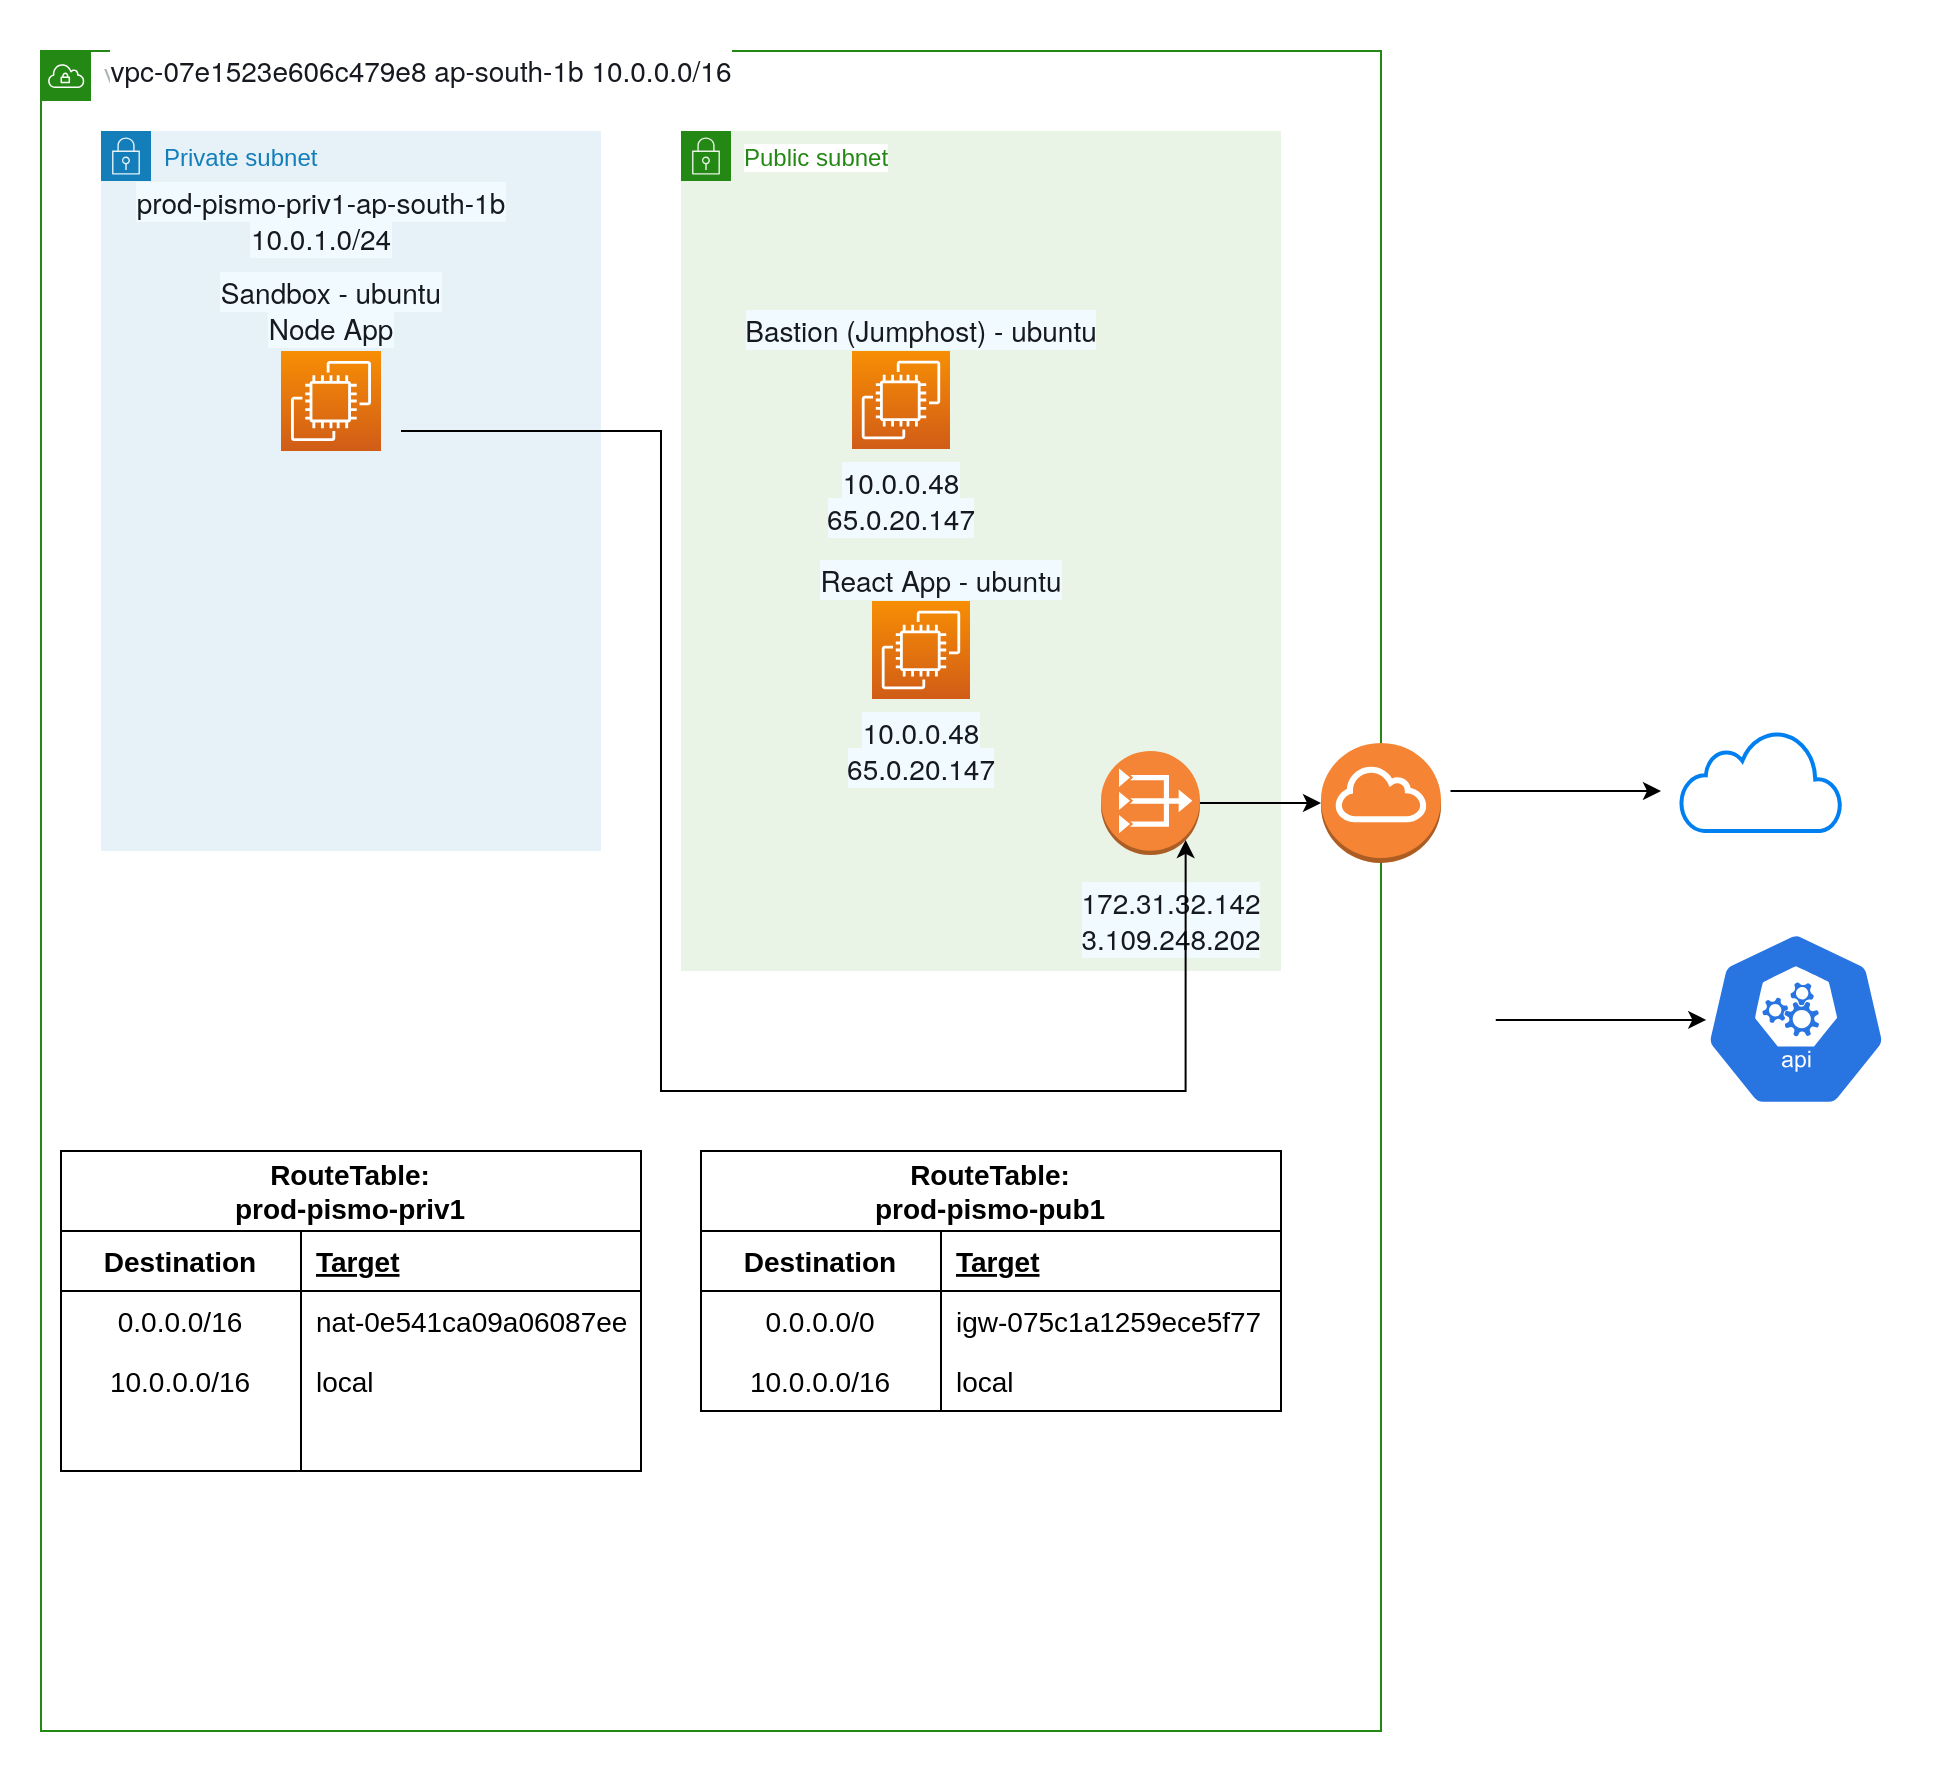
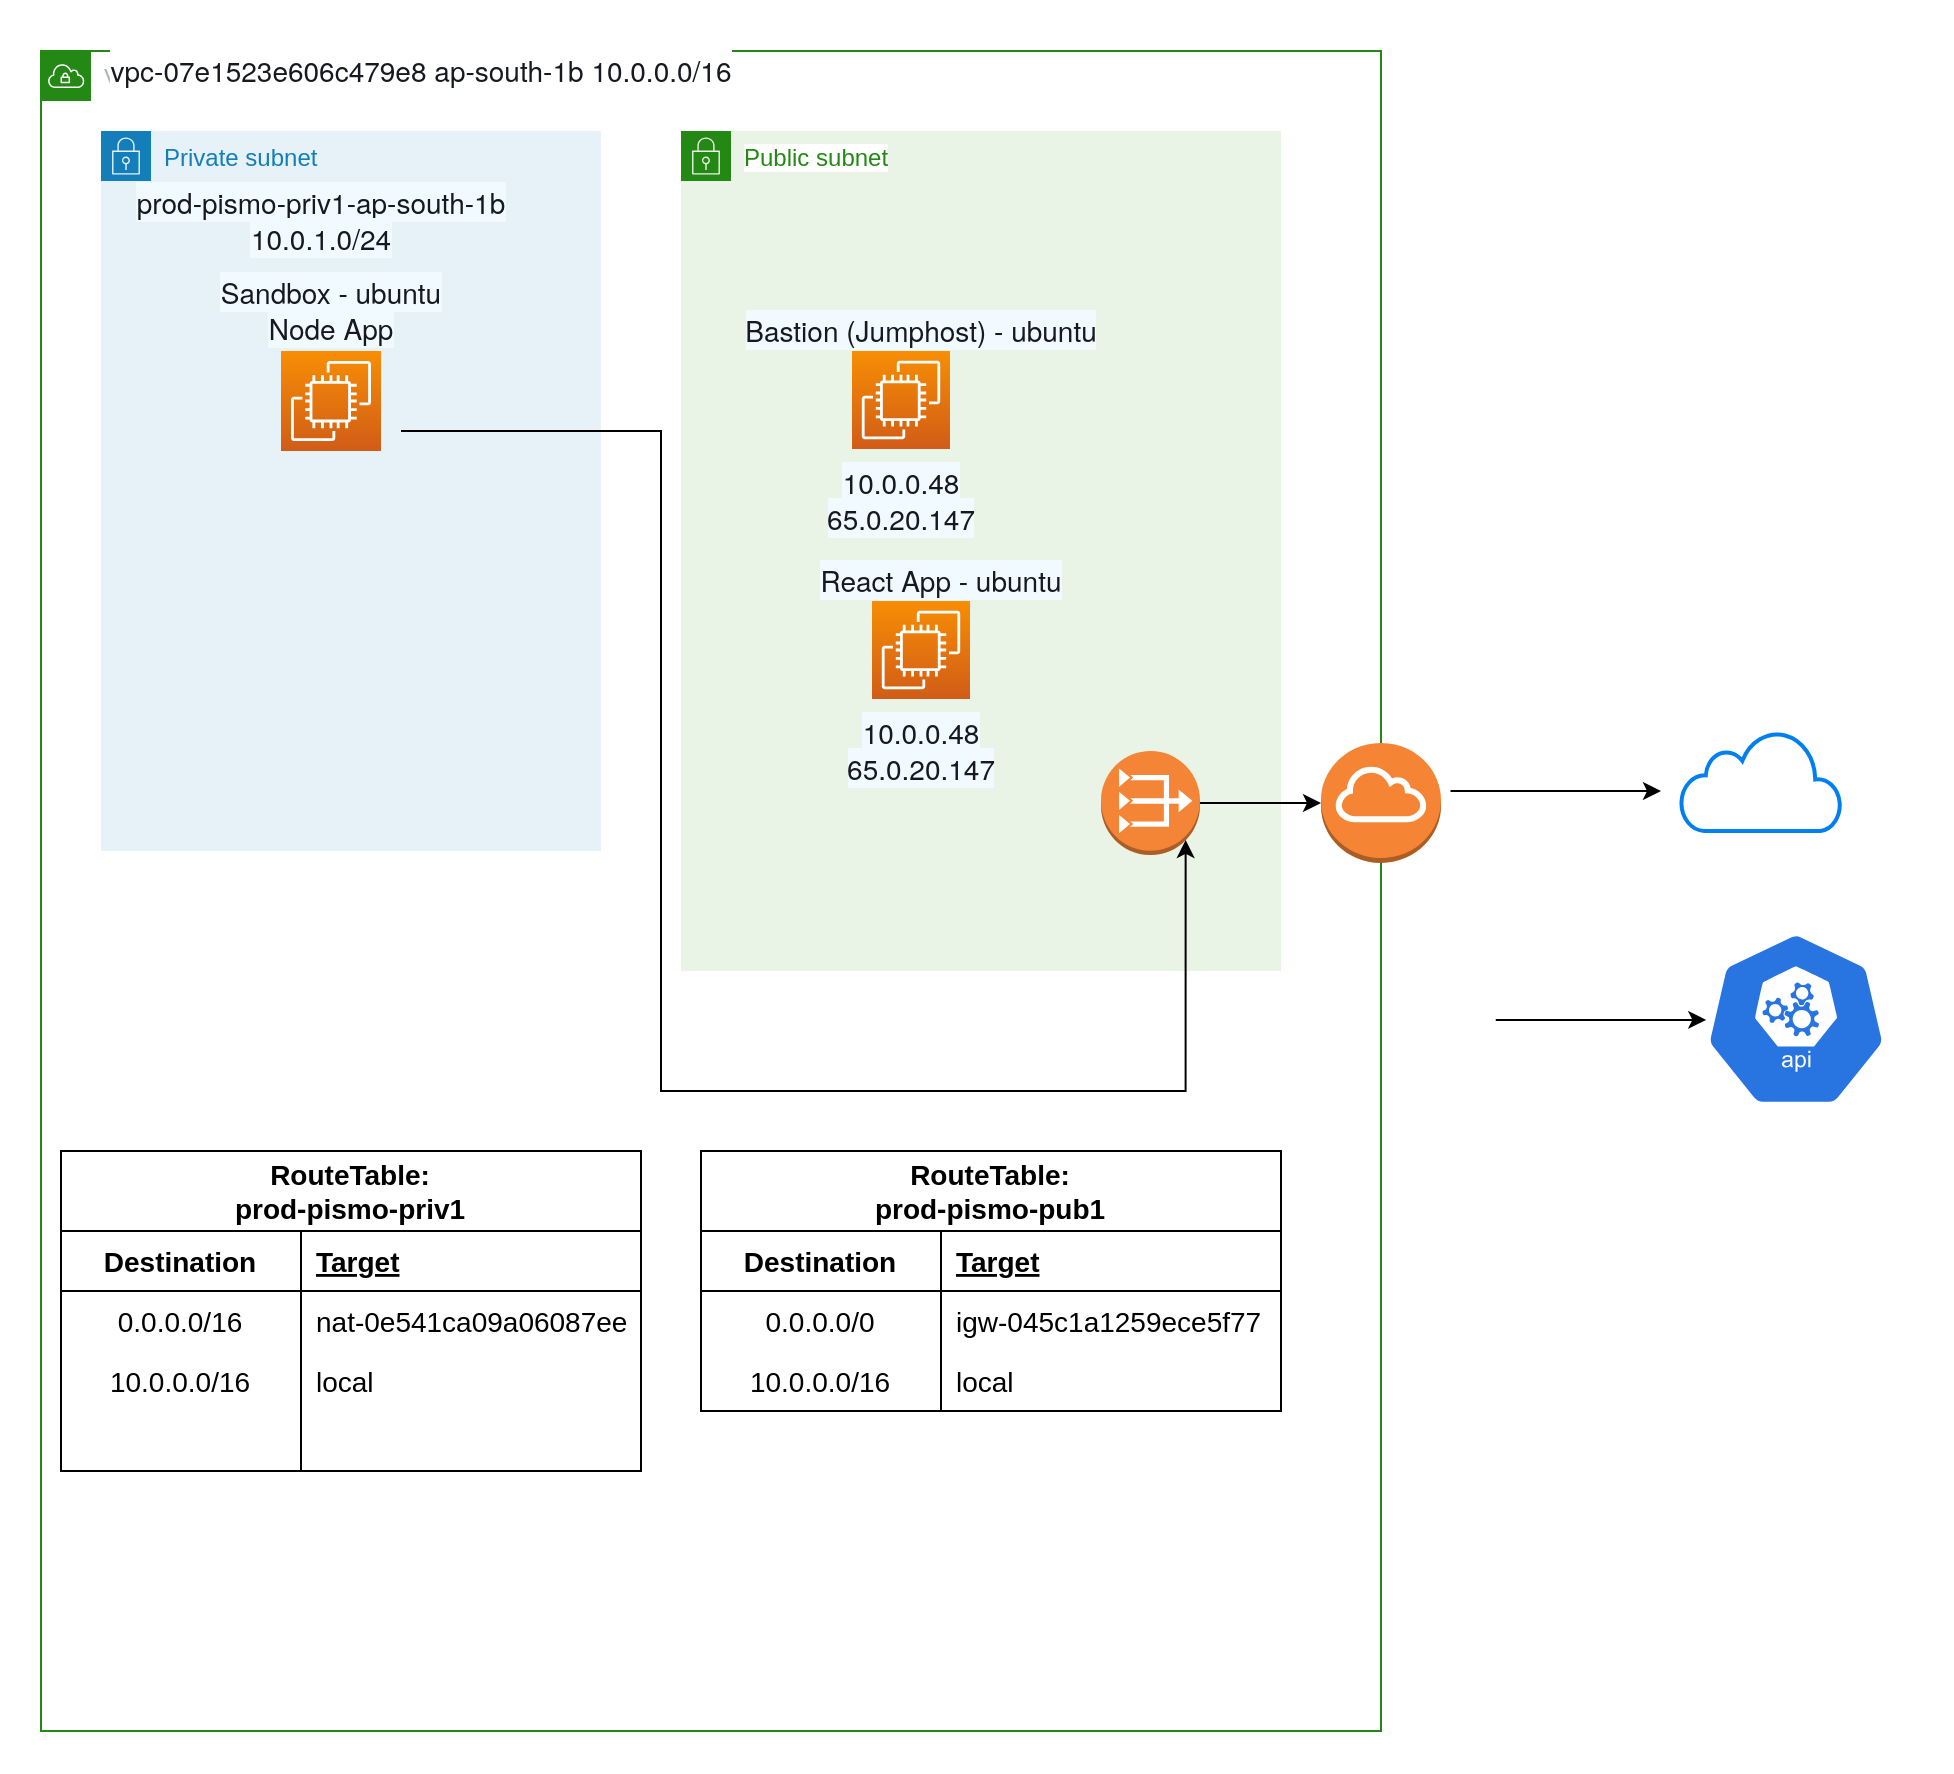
node "172.31.32.142 3.109.248.202": removed
node "igw-075c1a1259ece5f77": label "igw-075c1a1259ece5f77" -> "igw-045c1a1259ece5f77"
